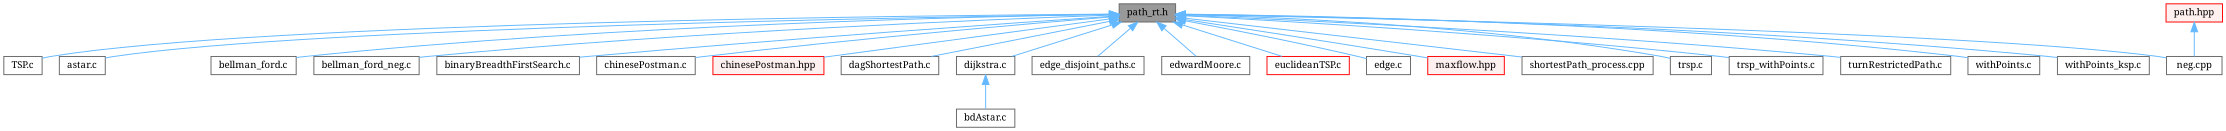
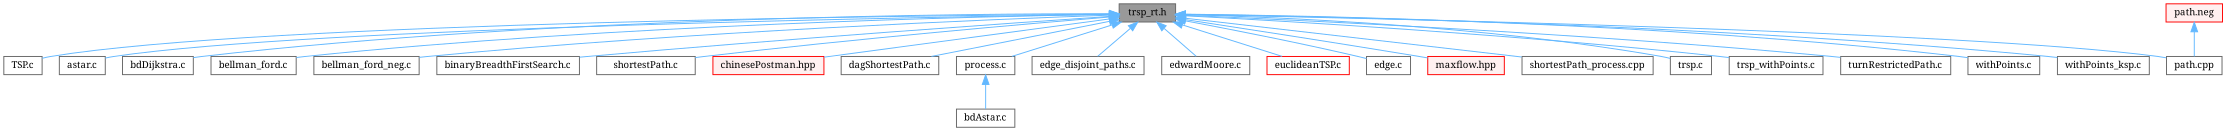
node "path_rt.h": label "path_rt.h" -> "trsp_rt.h"
node "path.hpp": label "path.hpp" -> "path.neg"
node "bdDijkstra.c": added
node "chinesePostman.c": label "chinesePostman.c" -> "shortestPath.c"
node "dijkstra.c": label "dijkstra.c" -> "process.c"
node "neg.cpp": label "neg.cpp" -> "path.cpp"
